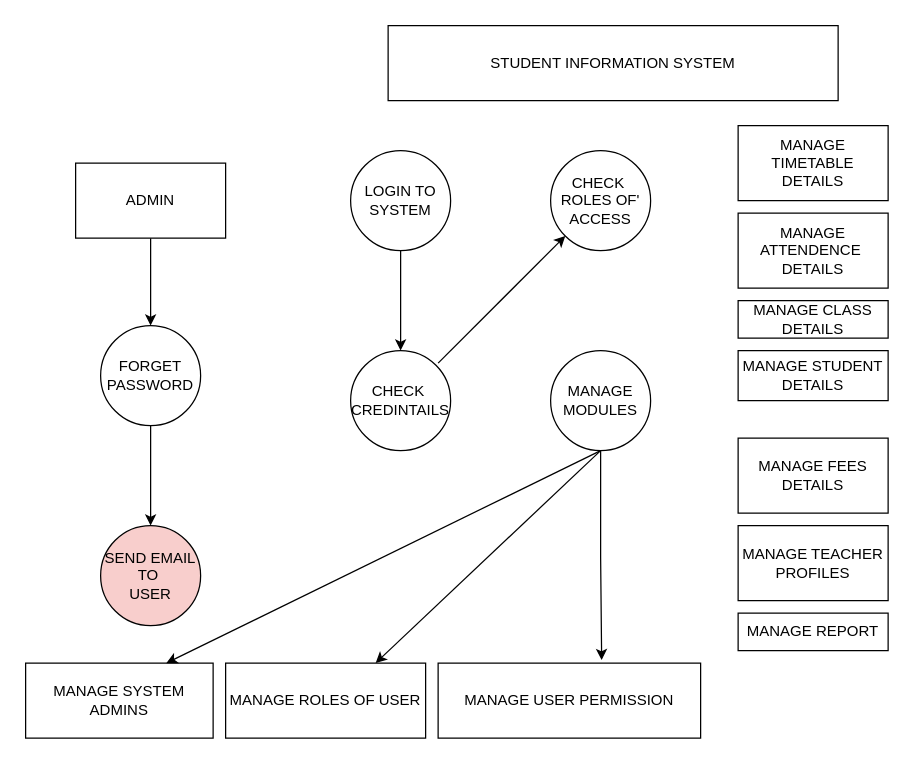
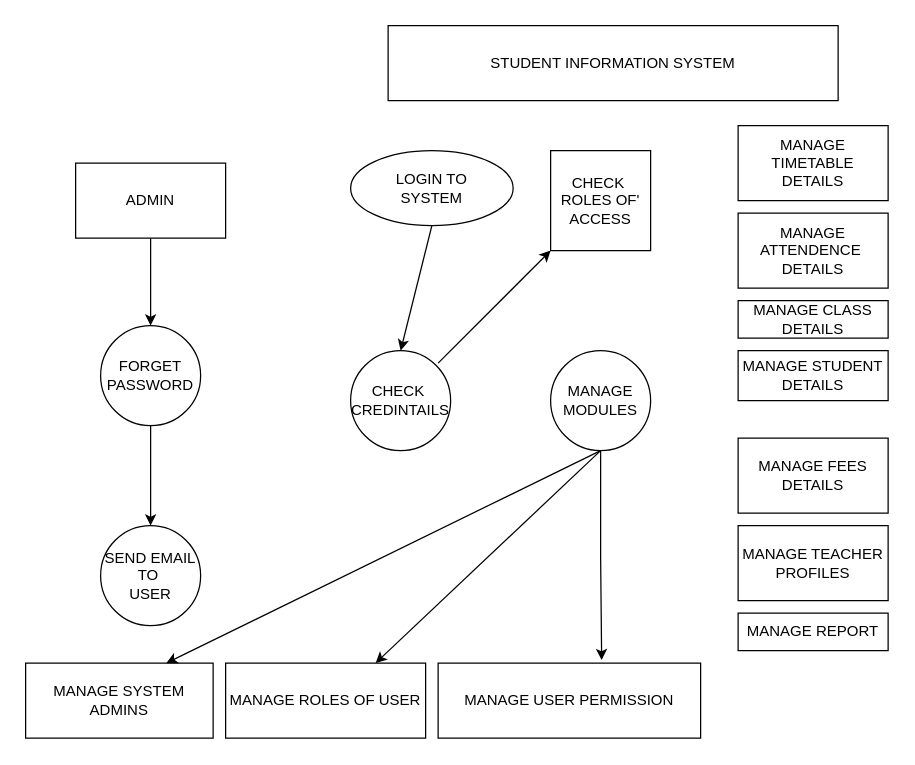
node "LOGIN TO SYSTEM": size 100x100 -> 163x75
node "CHECK ROLES OF' ACCESS": shape ellipse -> rectangle
node "SEND EMAIL TO USER": fillcolor #f8cecc -> #ffffff
